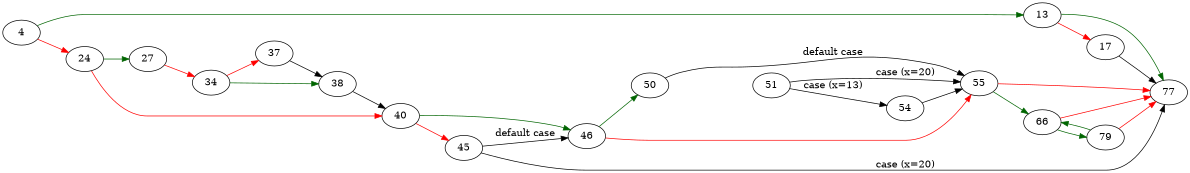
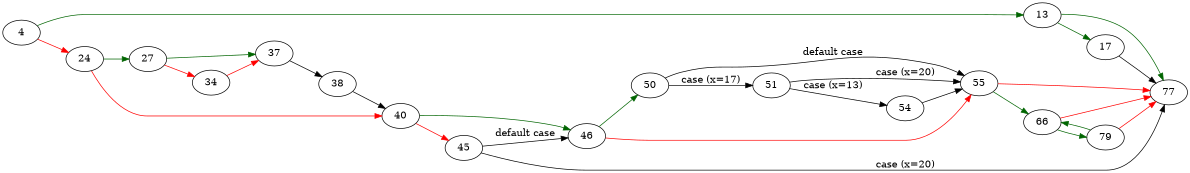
edge "13" -> "17": color red -> darkgreen
edge "27" -> "37": added
edge "34" -> "38": removed
edge "50" -> "51": added, label "case (x=17)"
